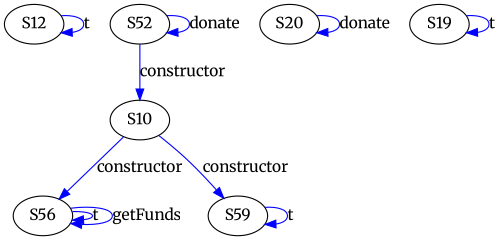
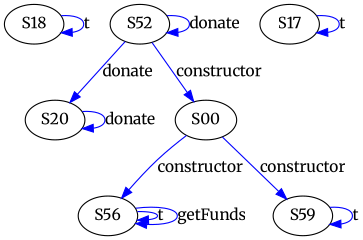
node "S12": label "S12" -> "S18"
node "S19": label "S19" -> "S17"
edge "S52" -> "S20": added, label "donate"
node "S10": label "S10" -> "S00"
